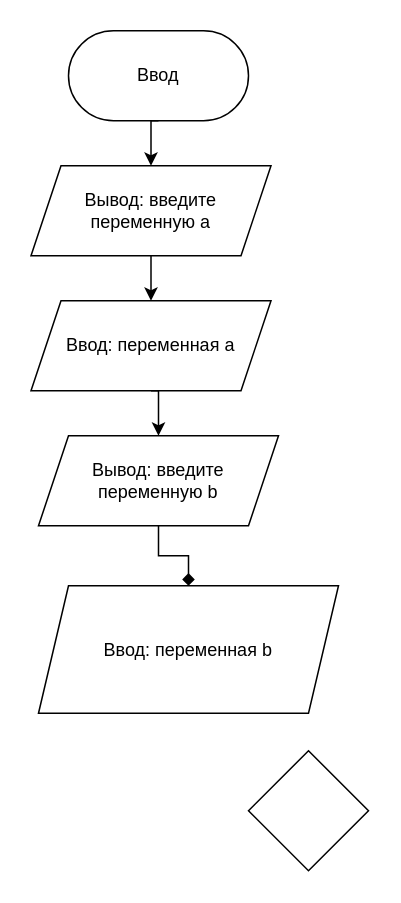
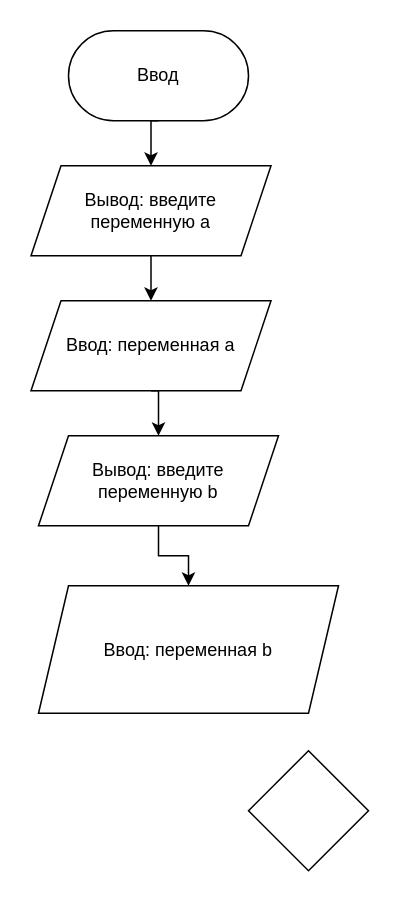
edge "Вывод: введите переменную b" -> "Ввод: переменная b": arrowhead diamond -> classic
